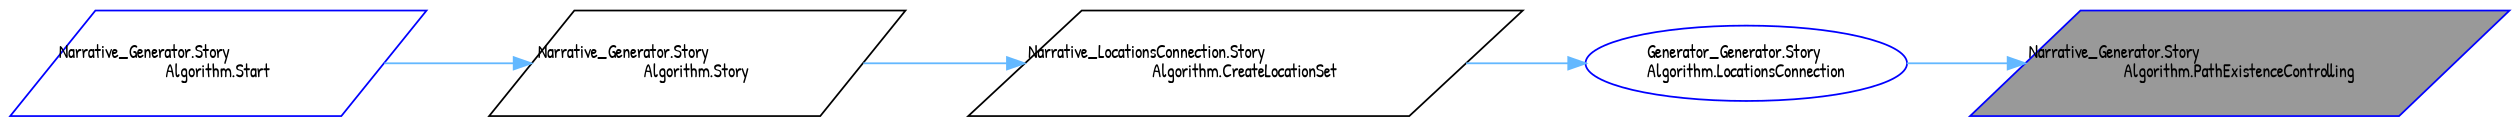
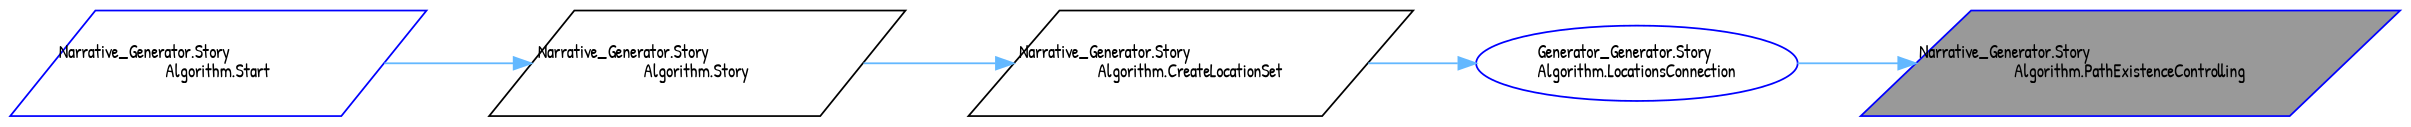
node "Narrative_LocationsConnection.Story Algorithm.CreateLocationSet": label "Narrative_LocationsConnection.Story Algorithm.CreateLocationSet" -> "Narrative_Generator.Story Algorithm.CreateLocationSet"
